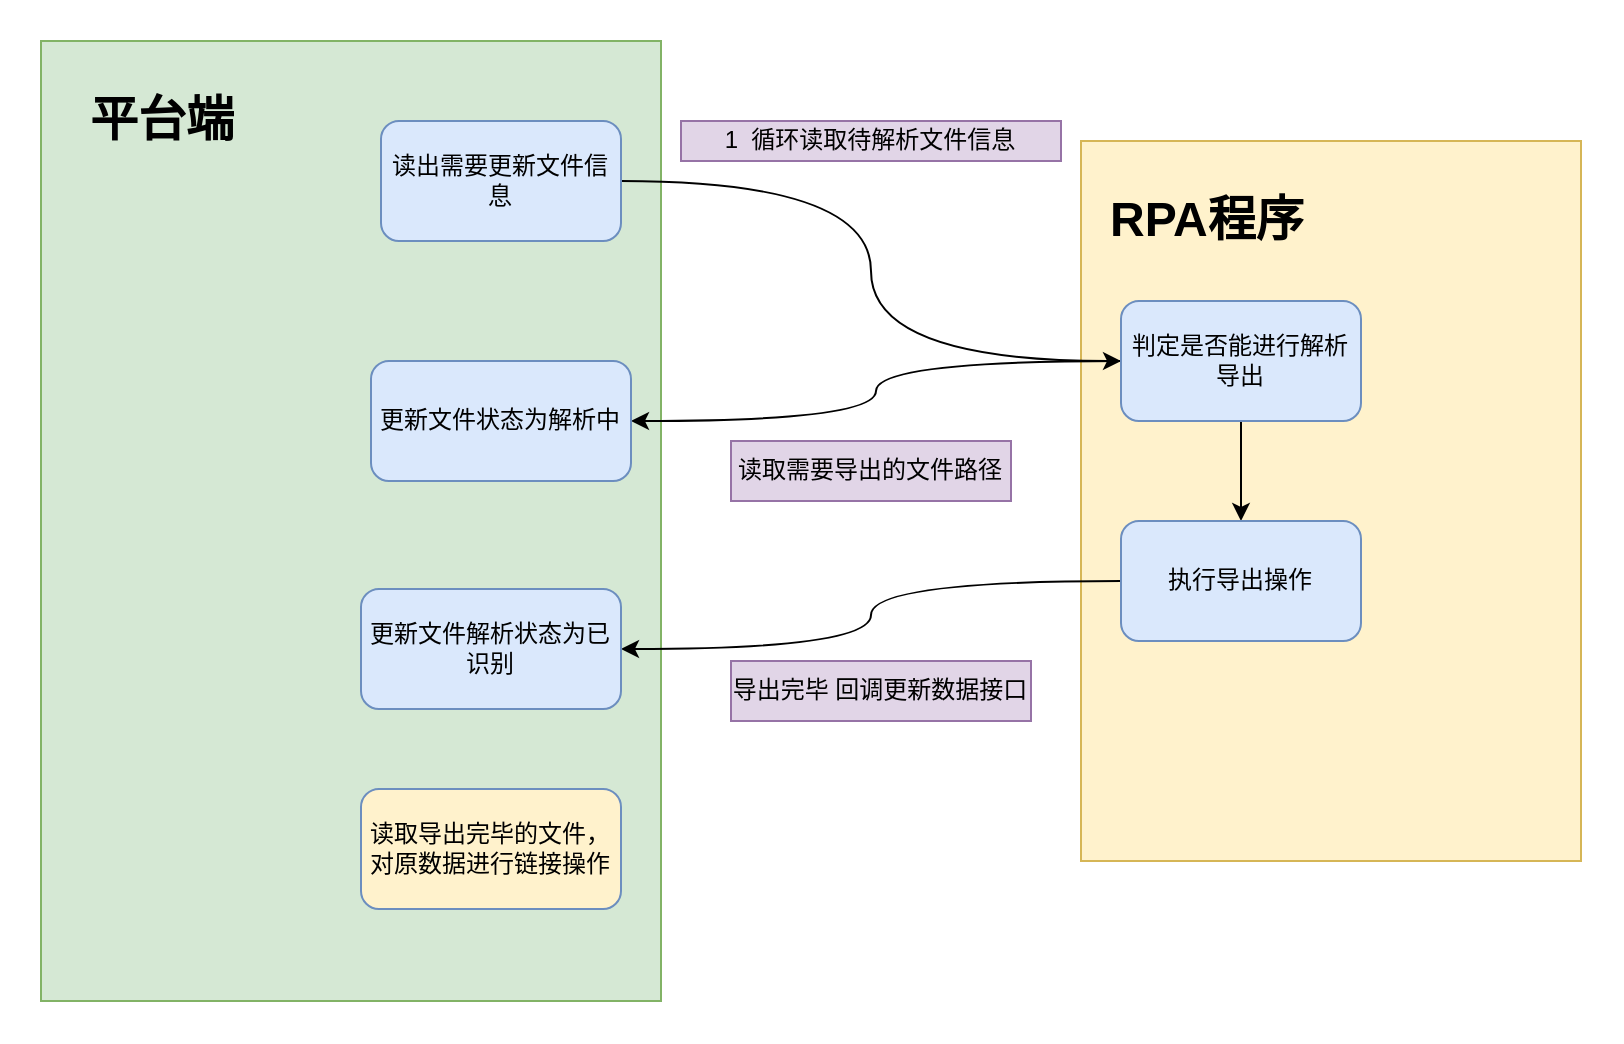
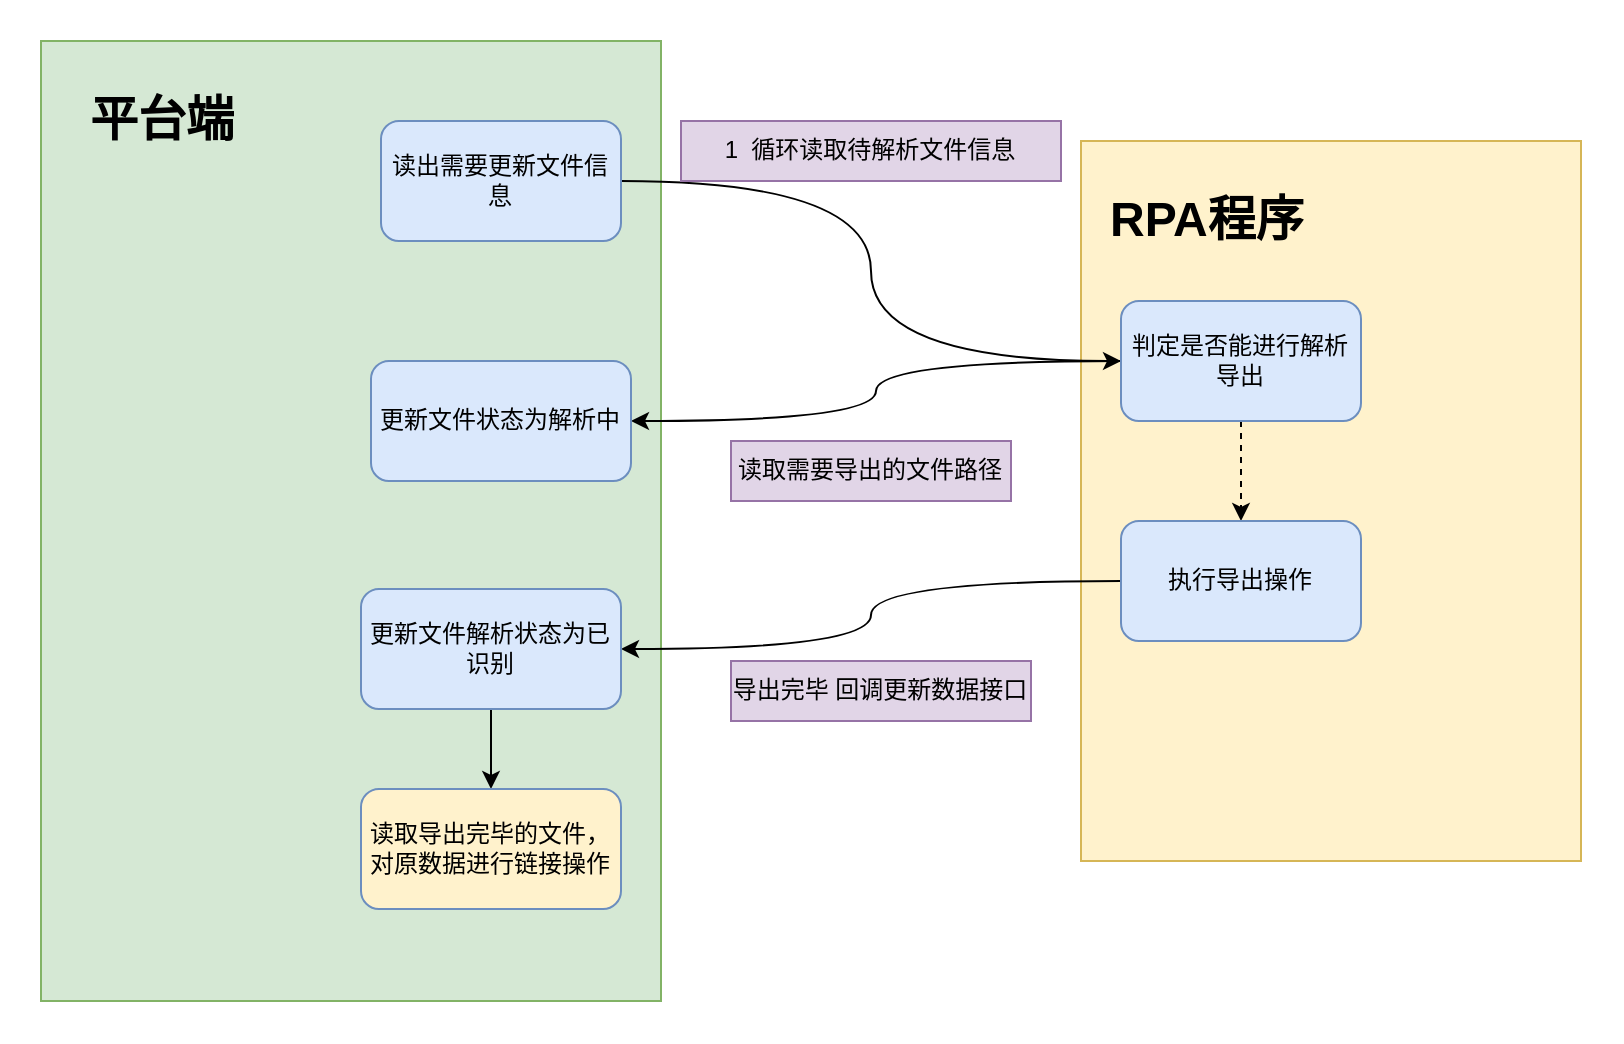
node "1 循环读取待解析文件信息": size 380x40 -> 380x60
edge "判定是否能进行解析导出" -> "执行导出操作": style solid -> dashed
edge "更新文件解析状态为已识别" -> "读取导出完毕的文件，对原数据进行链接操作": added
